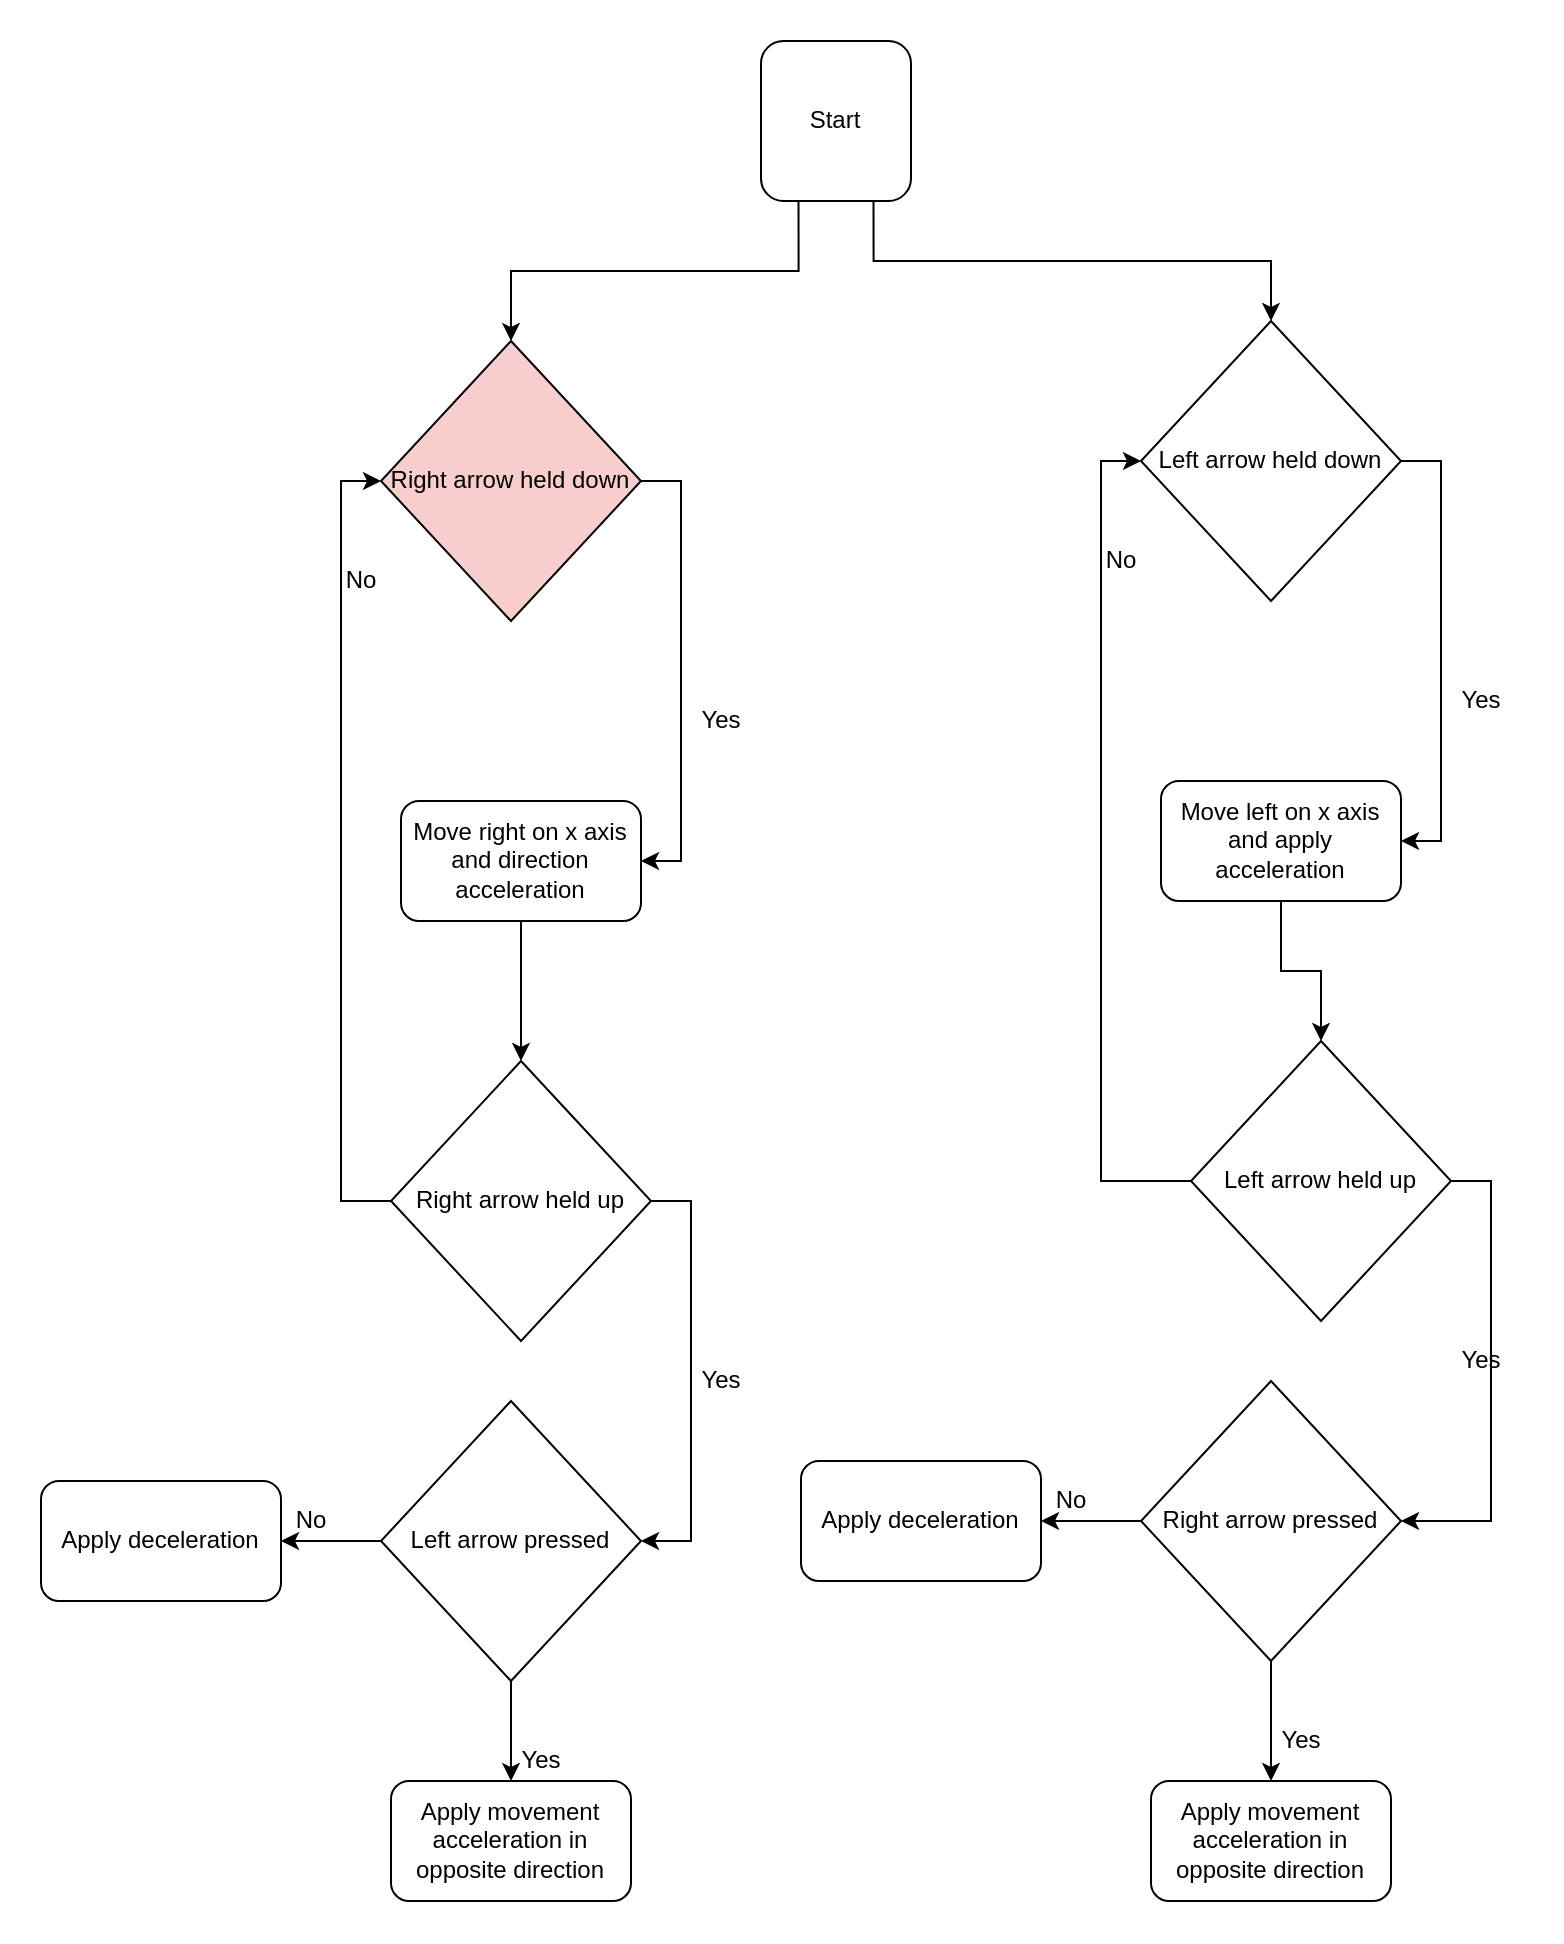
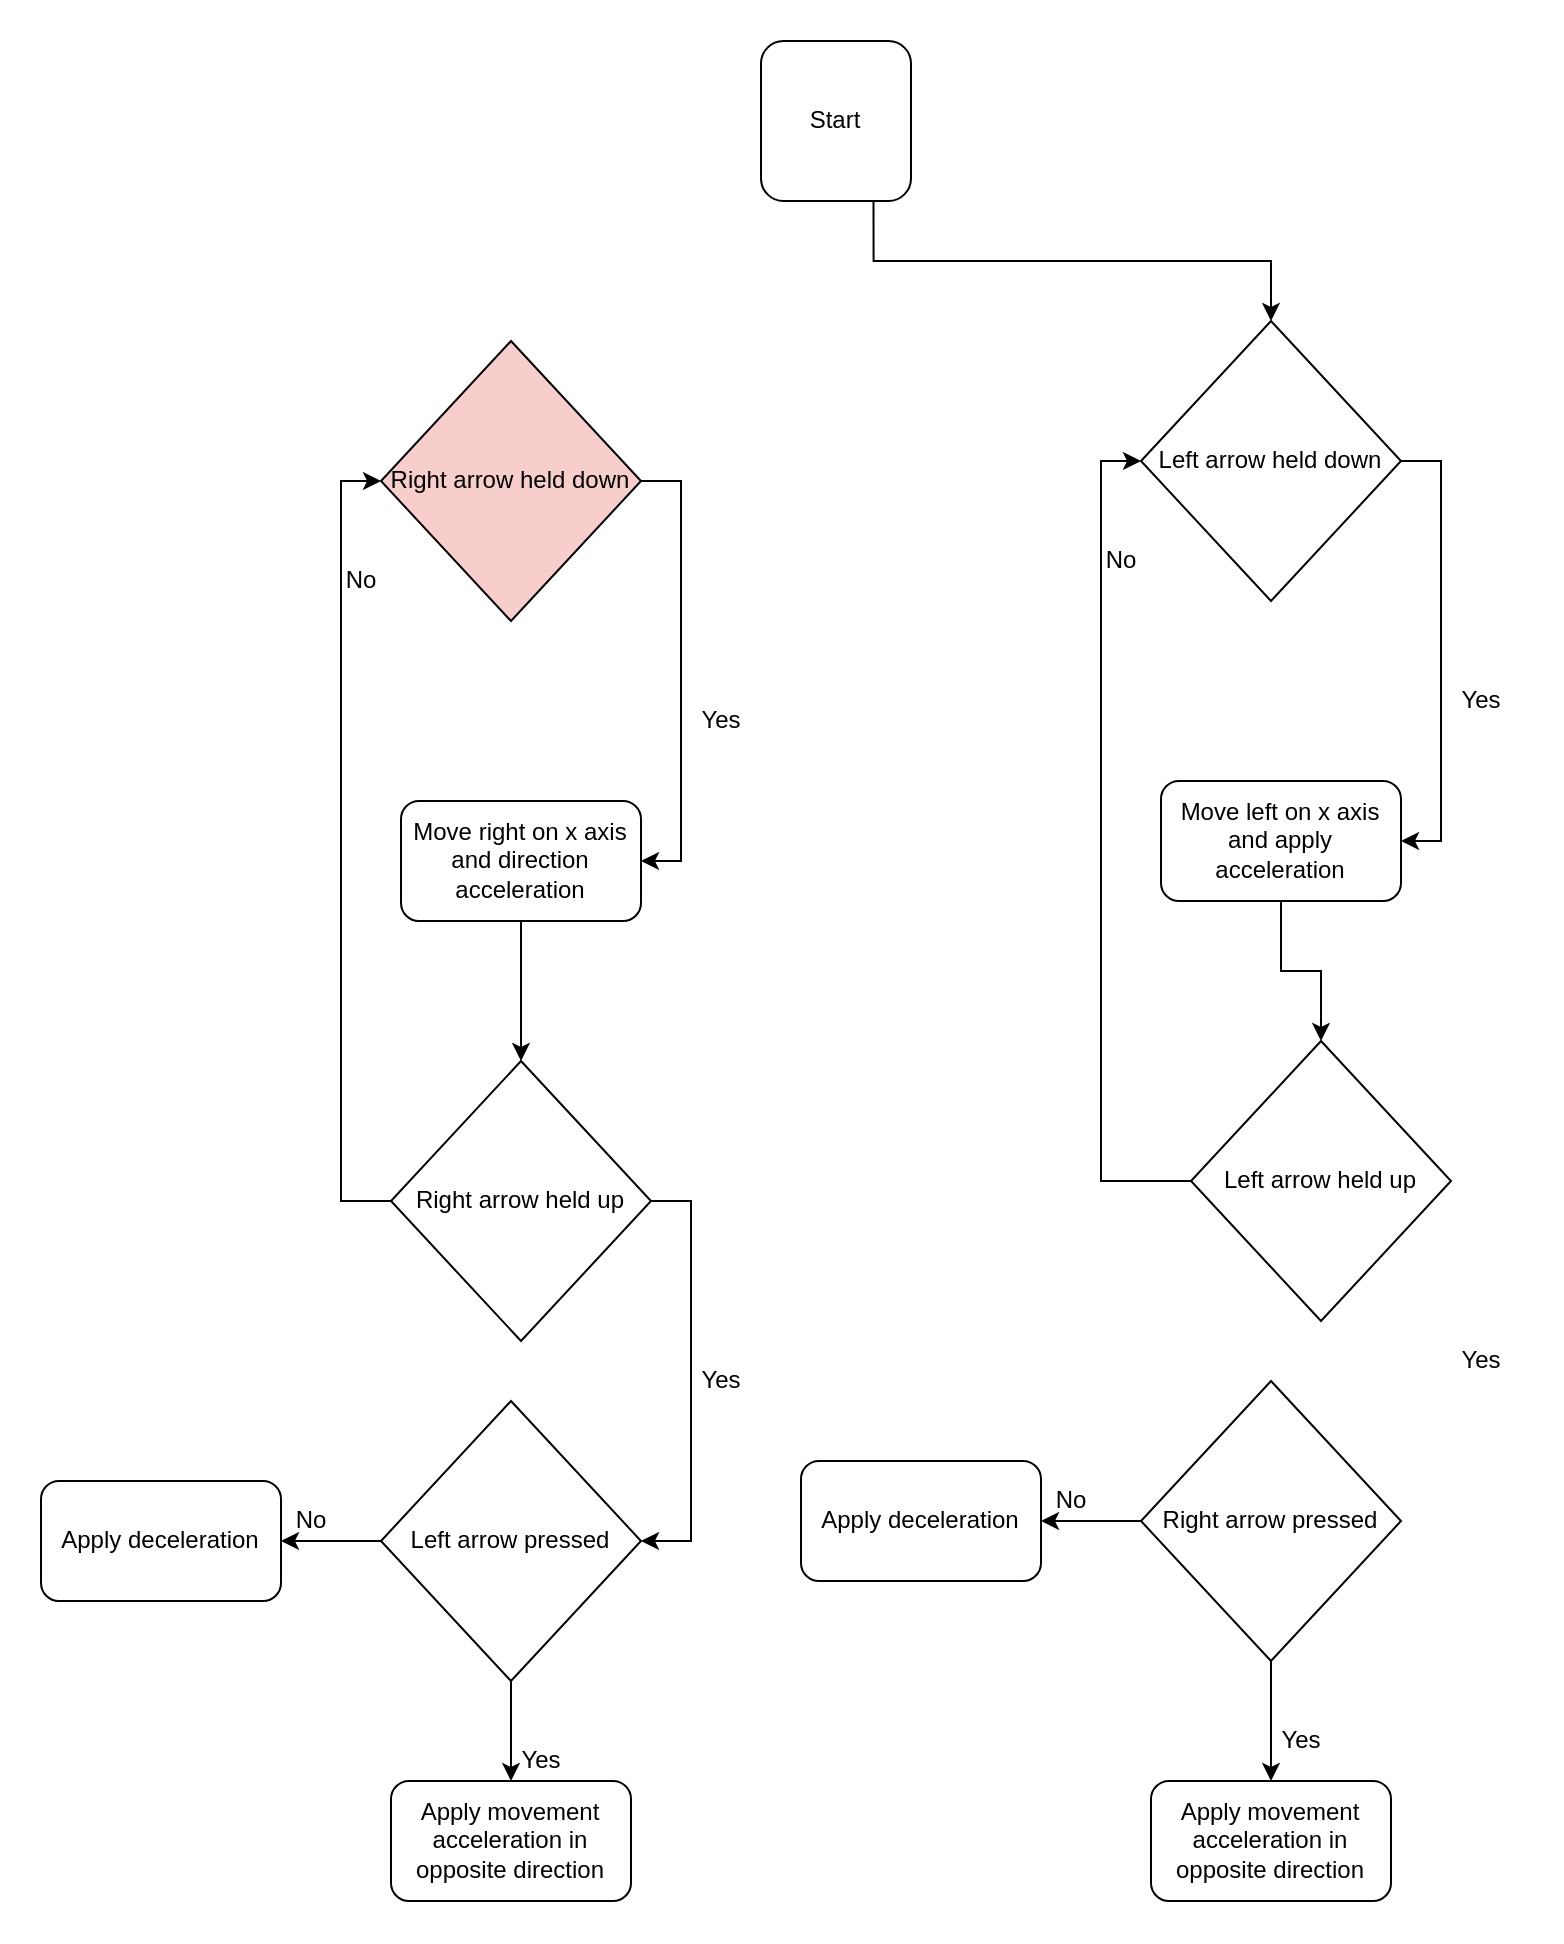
edge "Start" -> "Right arrow held down": removed
edge "Left arrow held up" -> "Right arrow pressed": removed
